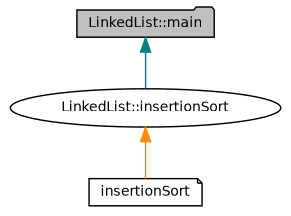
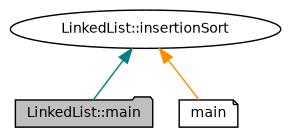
edge "LinkedList::insertionSort" -> "LinkedList::main": reversed
node "insertionSort": label "insertionSort" -> "main"
